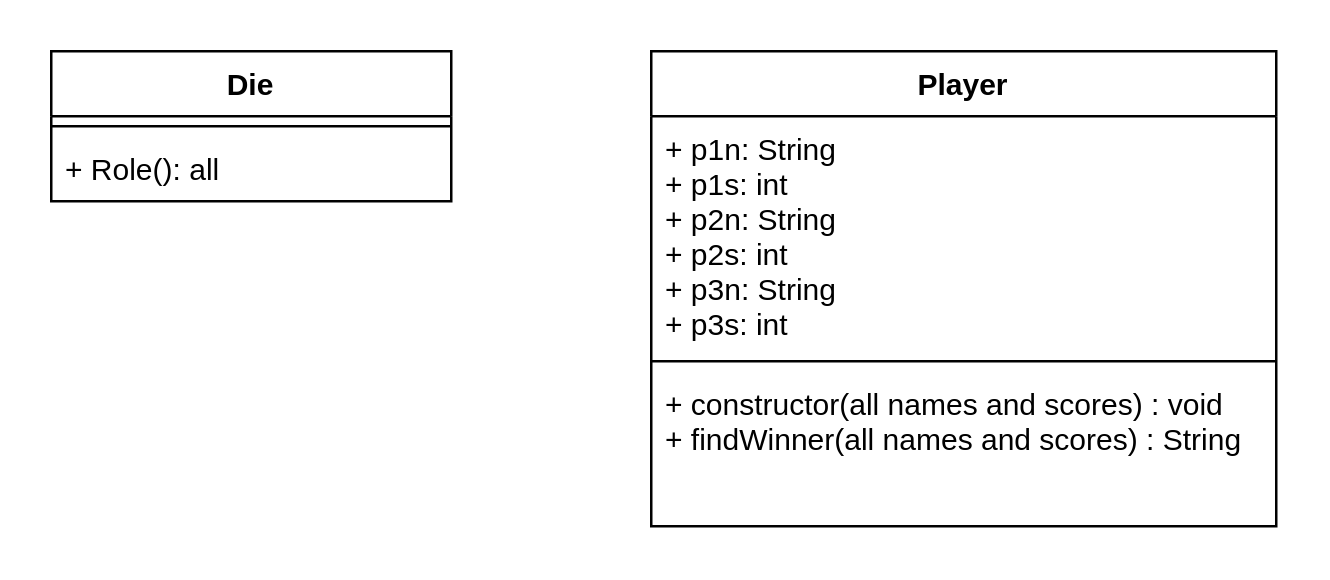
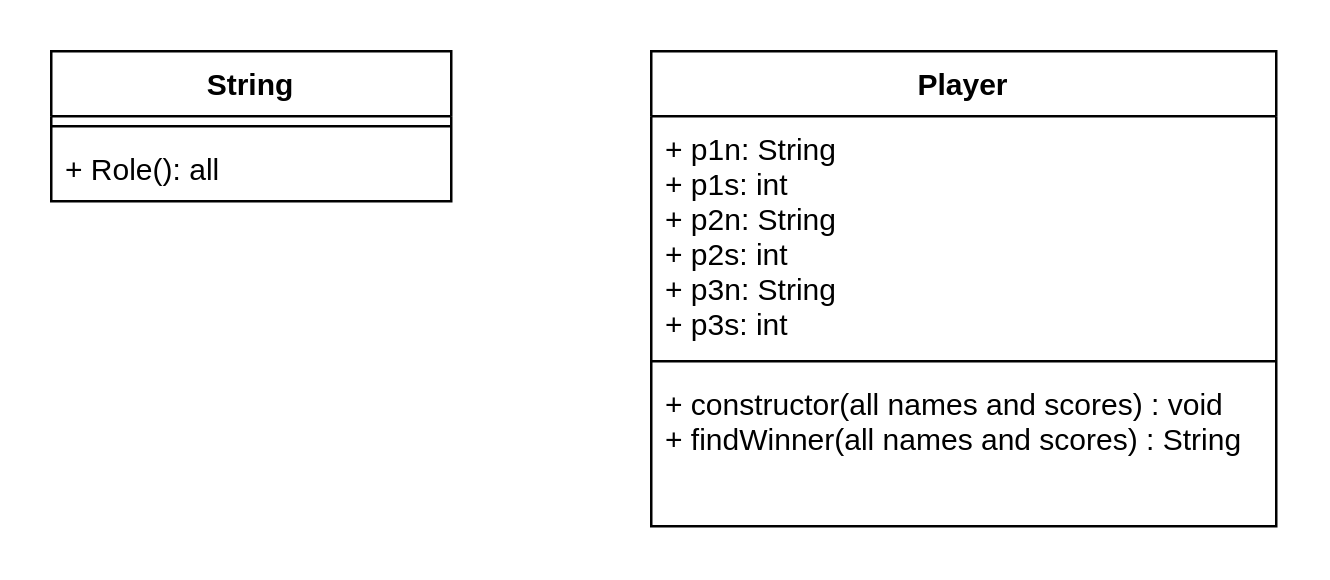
node "Die": label "Die" -> "String"
